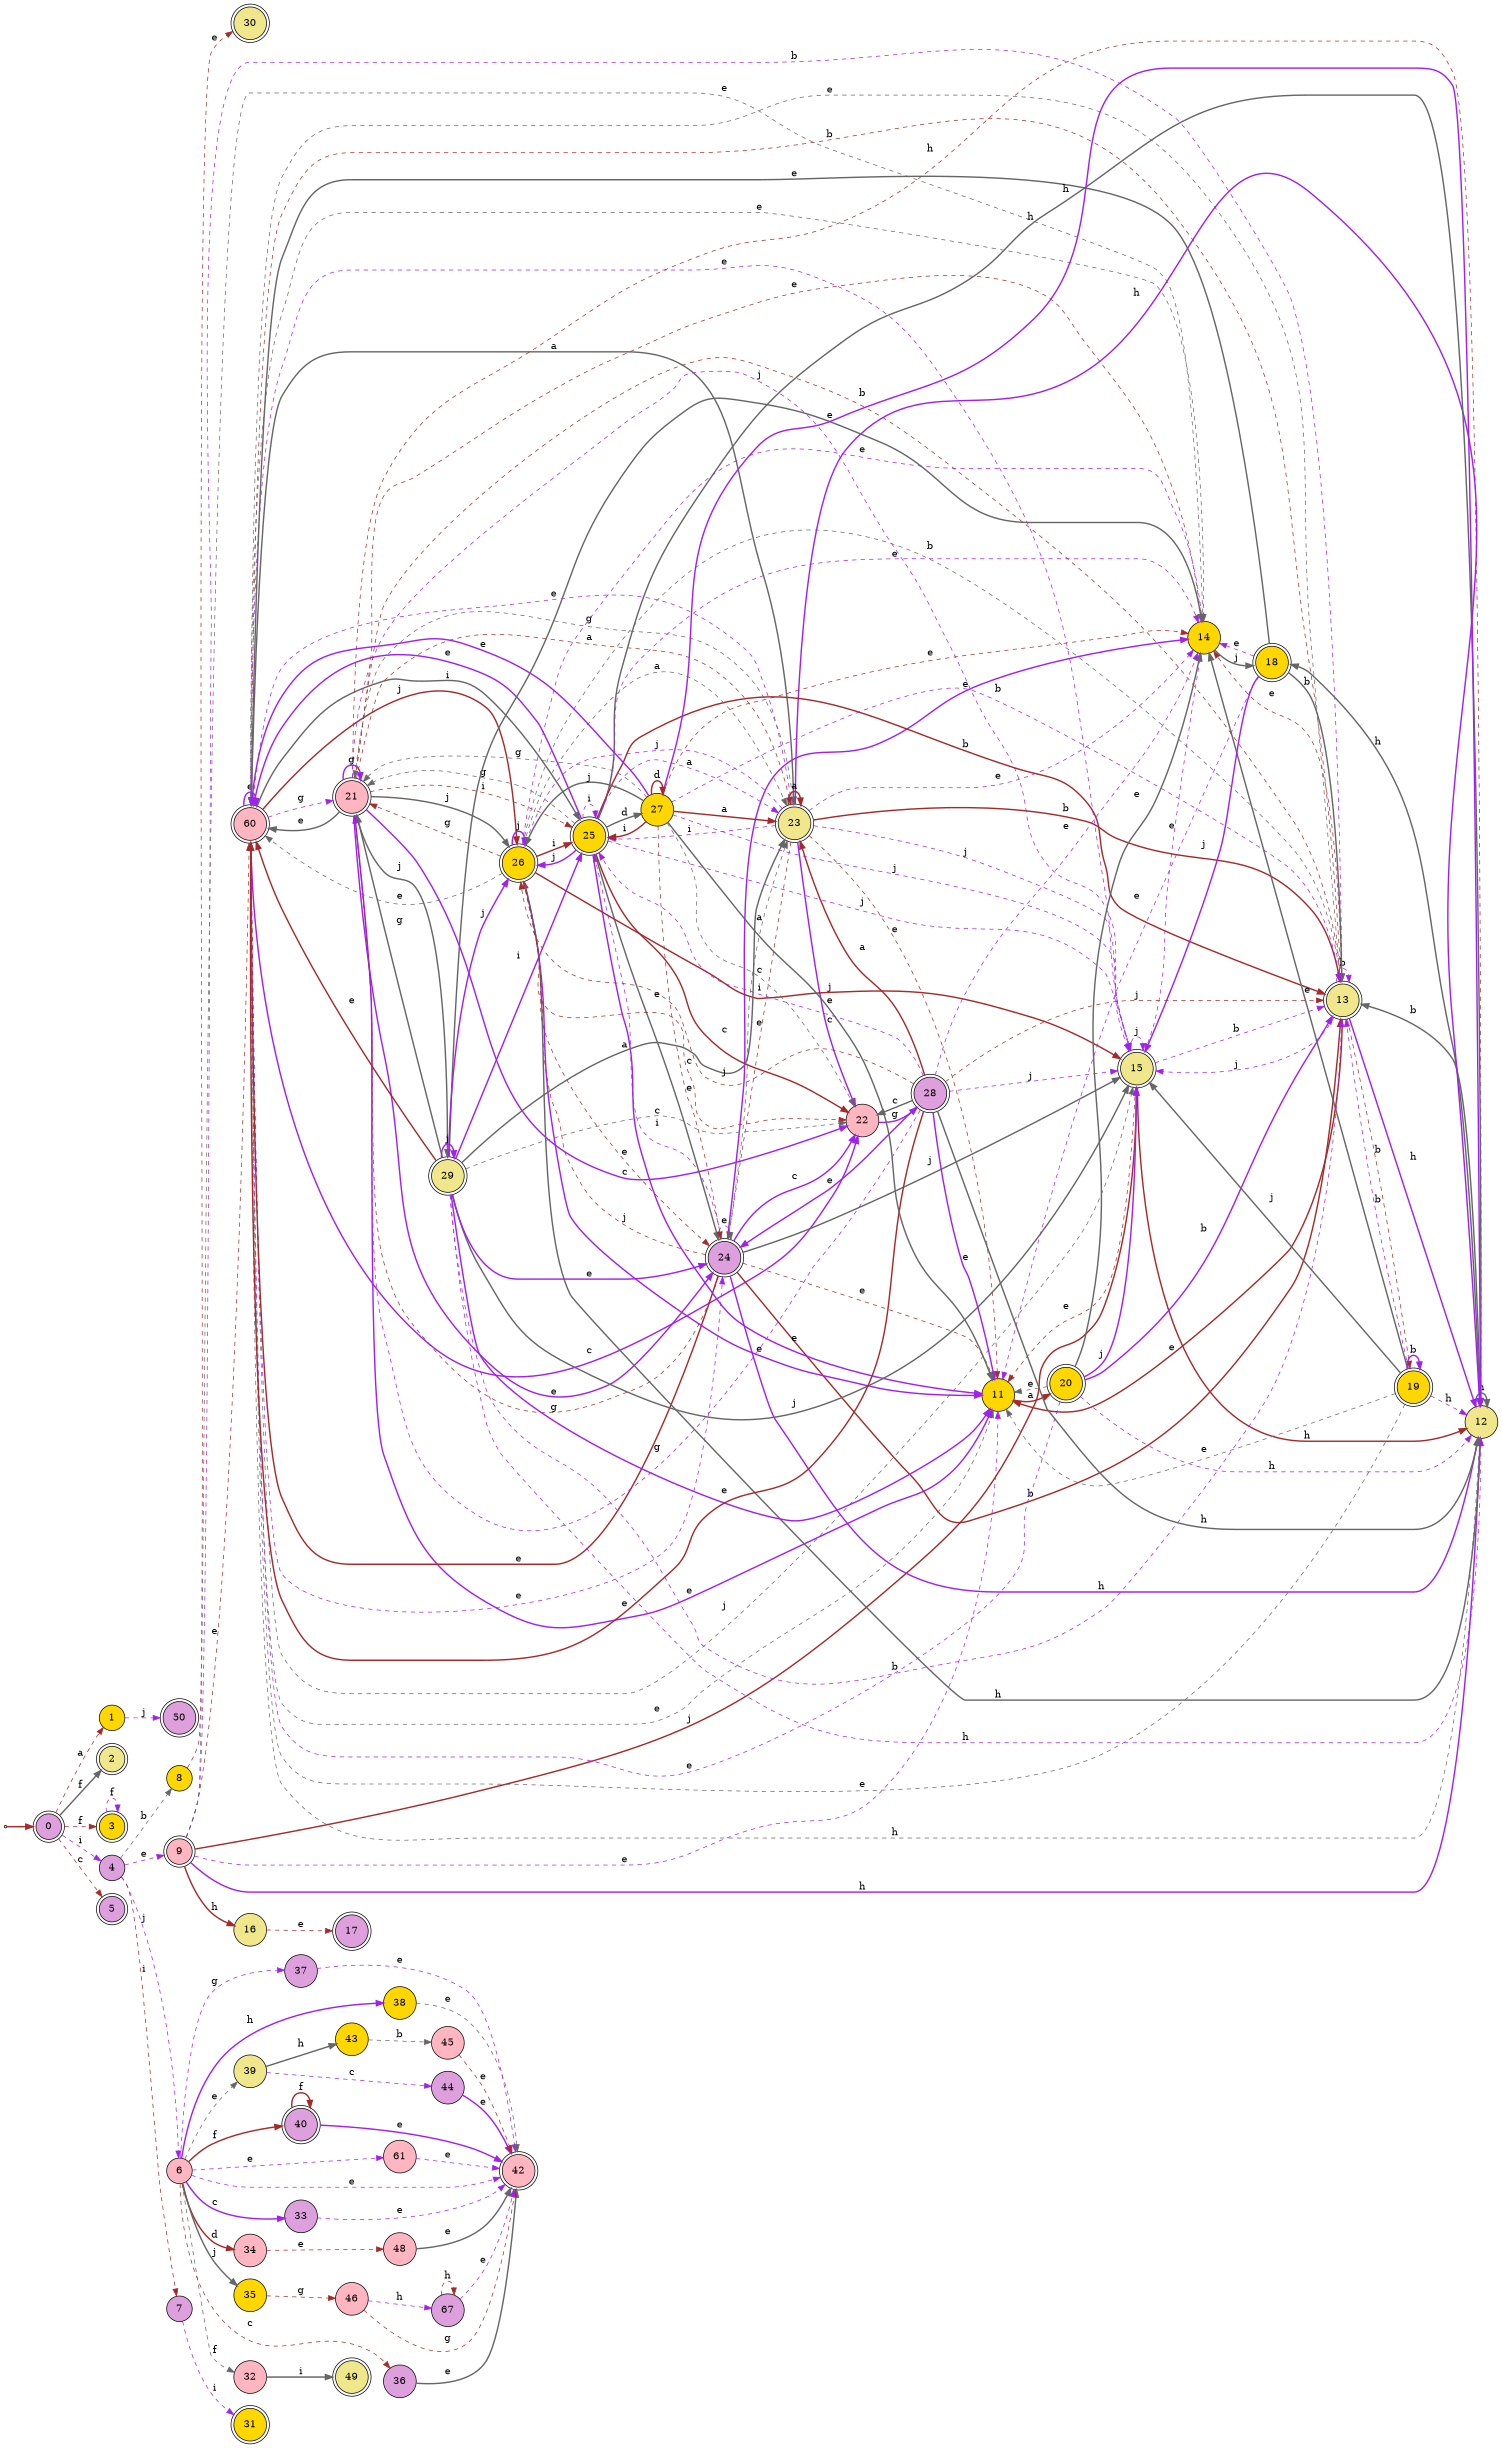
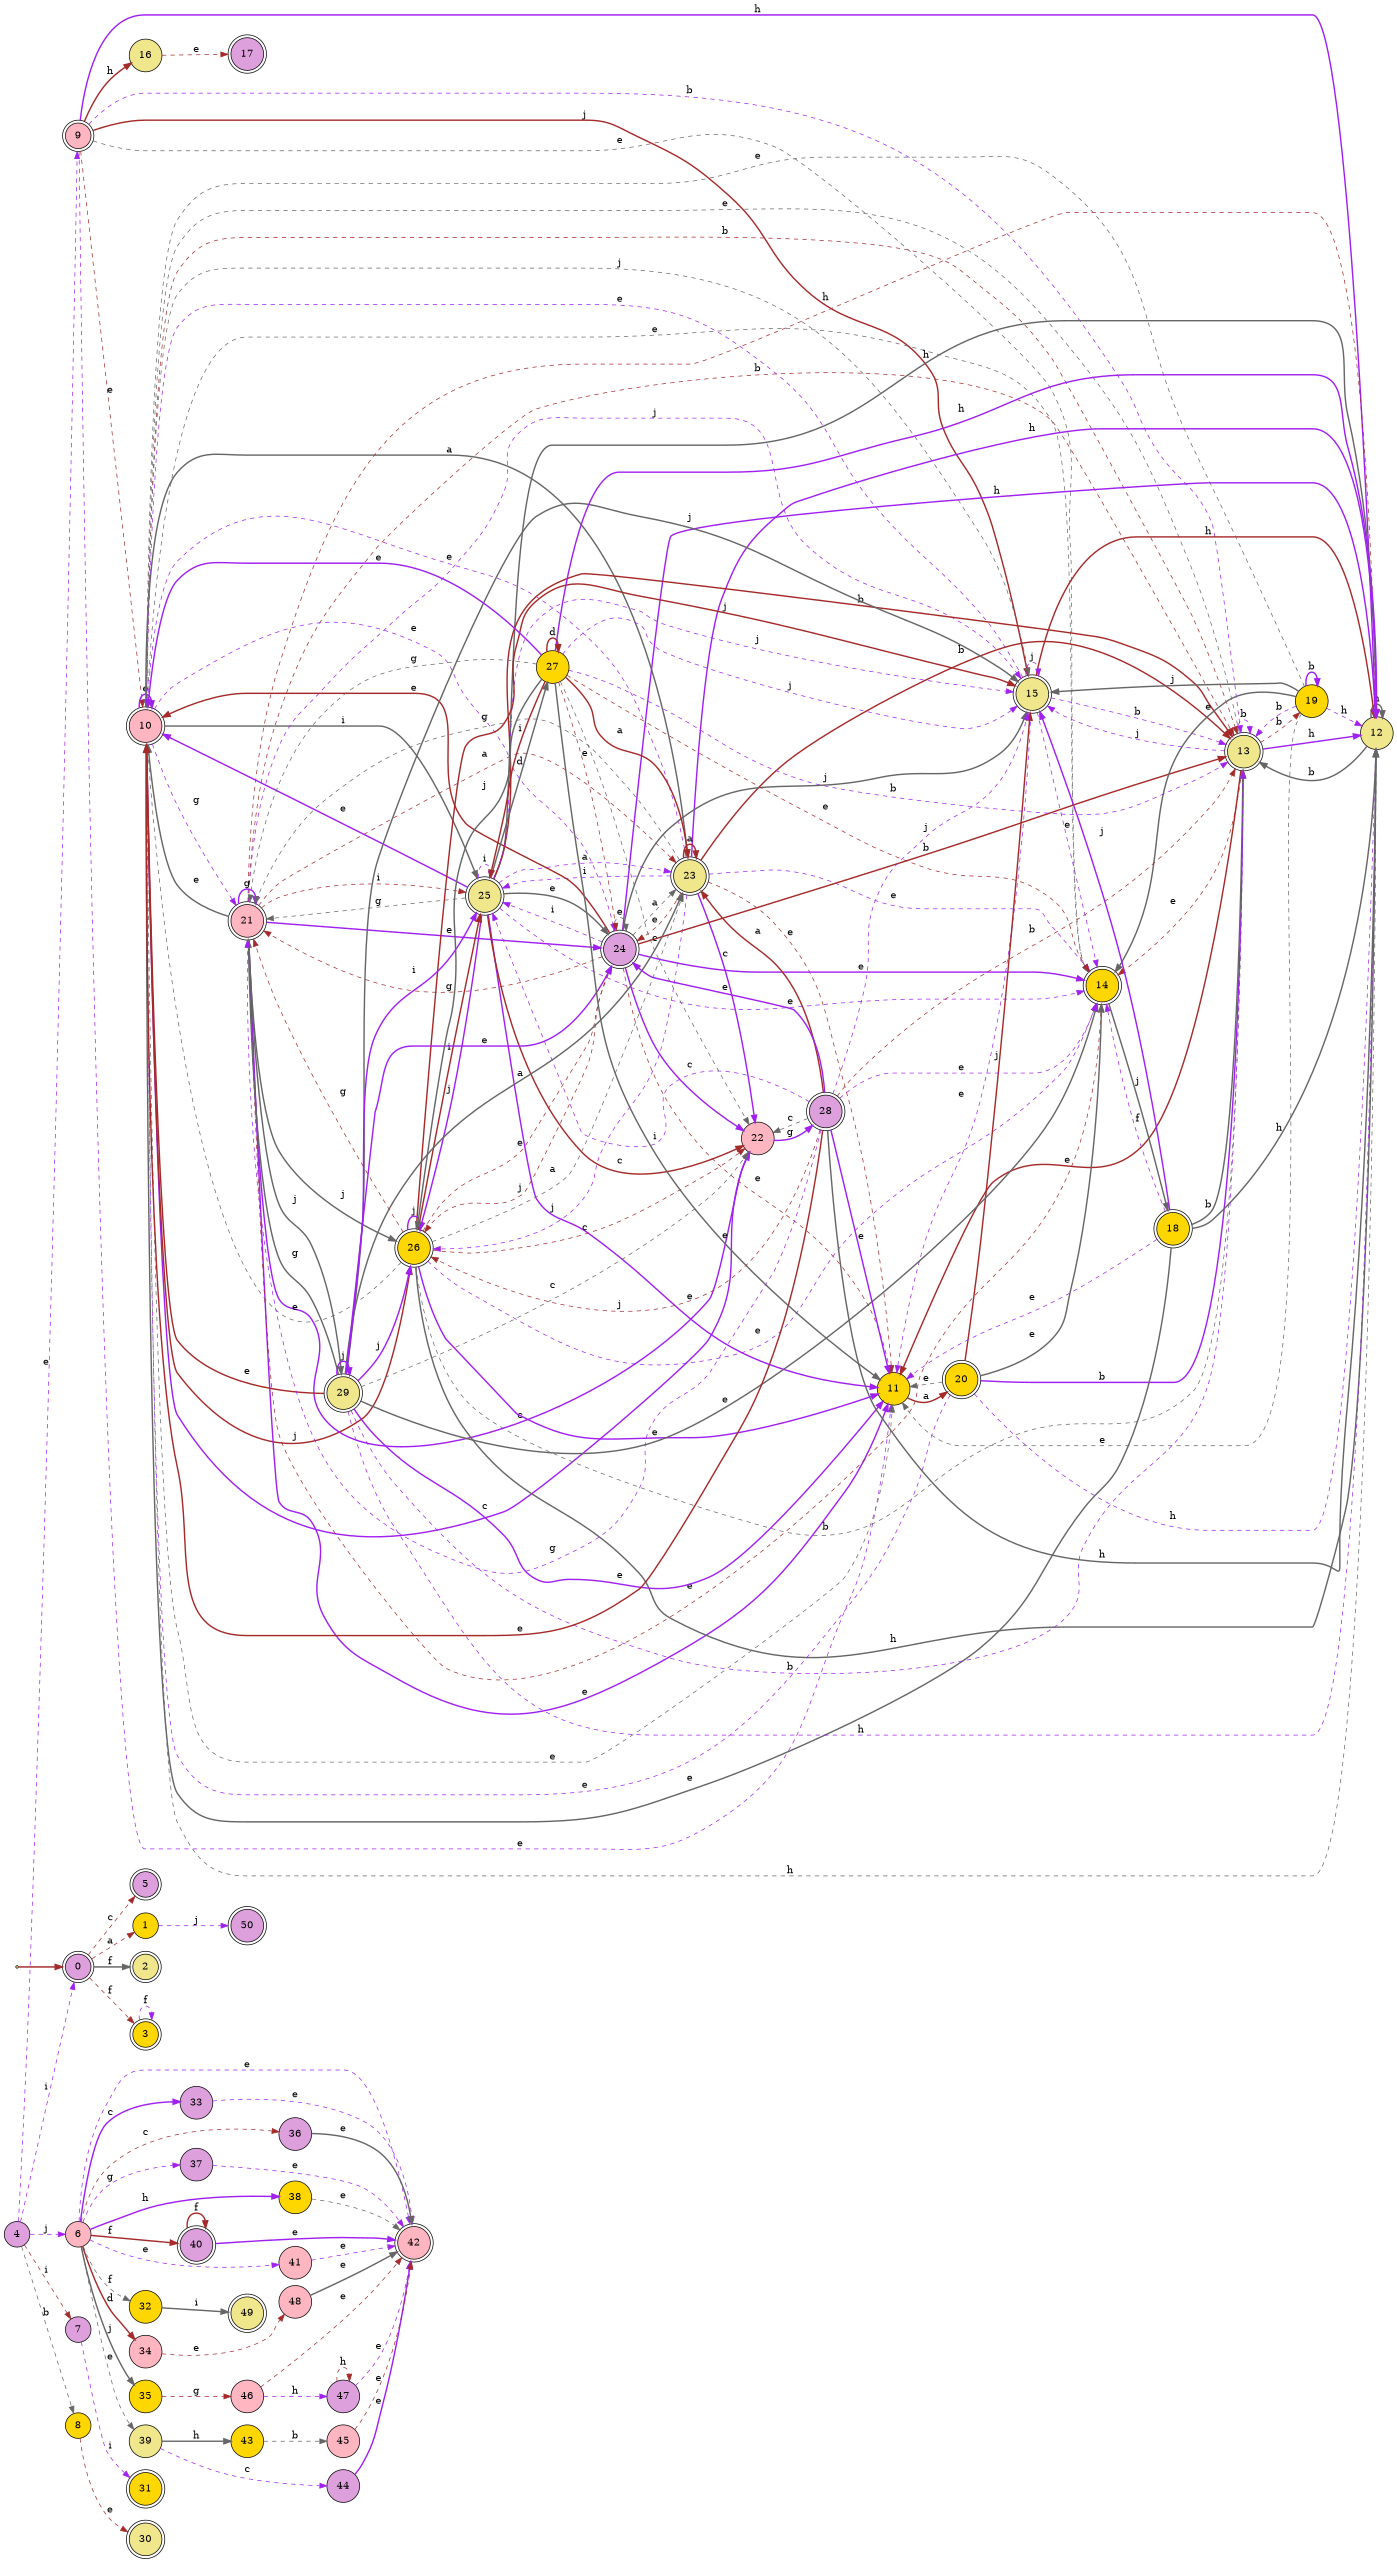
node "14": shape circle -> doublecircle
edge "18" -> "14": label "e" -> "f"
node "60": label "60" -> "10"
node "25": fillcolor gold -> khaki
edge "23" -> "15": removed, label "j"
edge "28" -> "13": label "j" -> "b"
edge "12" -> "18": reversed
edge "28" -> "22": style bold -> dashed
edge "20" -> "15": color purple -> brown
edge "15" -> "11": color brown -> purple
node "19": shape doublecircle -> circle
edge "0" -> "4": reversed
node "61": label "61" -> "41"
node "67": label "67" -> "47"
edge "46" -> "42": label "g" -> "e"
node "32": fillcolor lightpink -> gold
